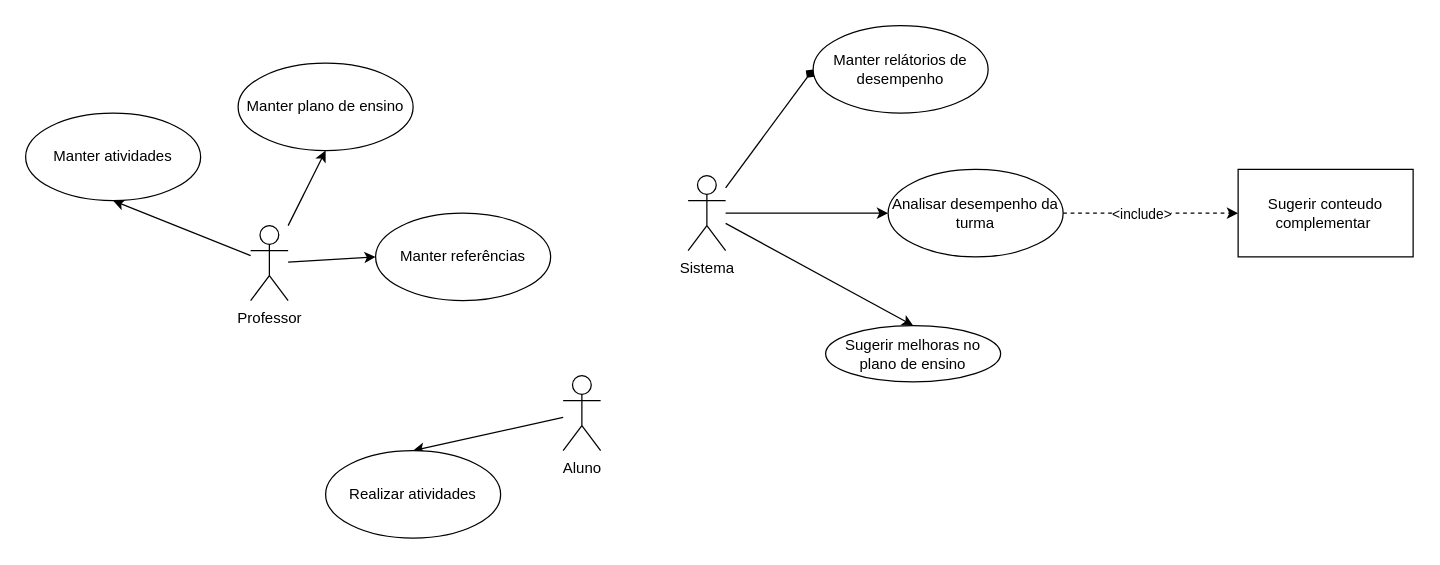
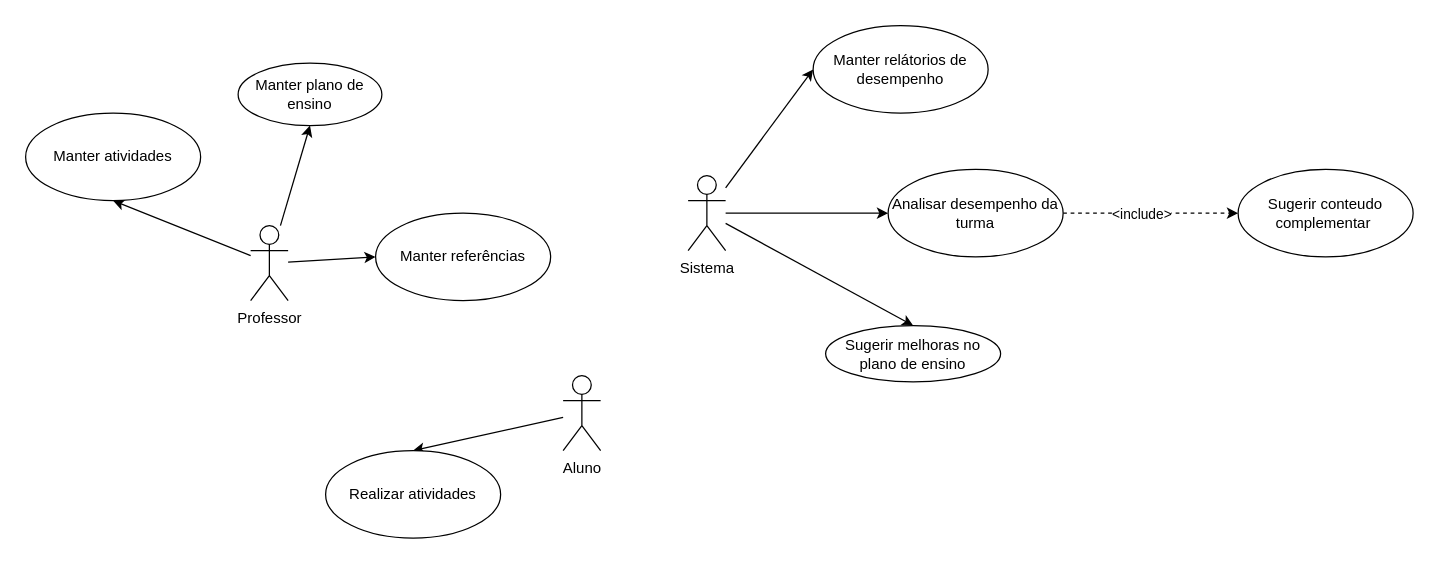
edge "Sistema" -> "Manter relátorios de desempenho": arrowhead diamond -> classic
node "Manter plano de ensino": size 175x88 -> 144x63
node "Sugerir conteudo complementar": shape rectangle -> ellipse
